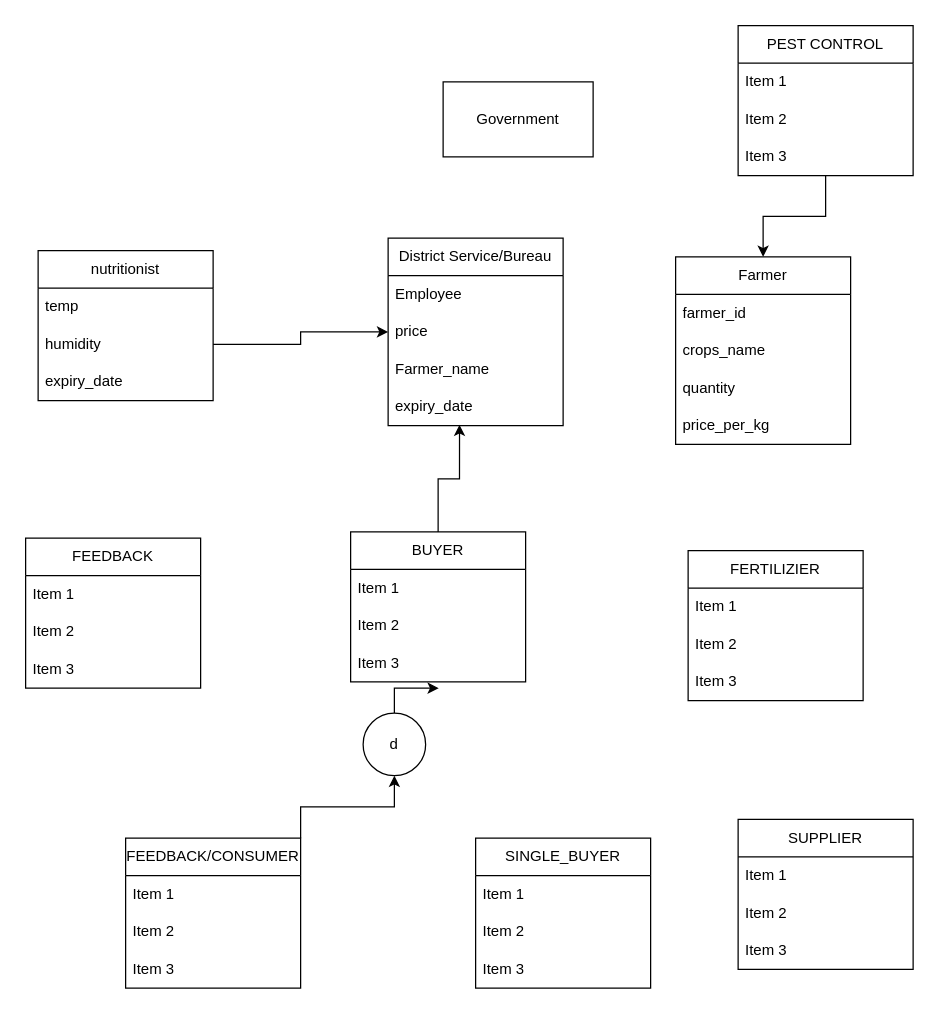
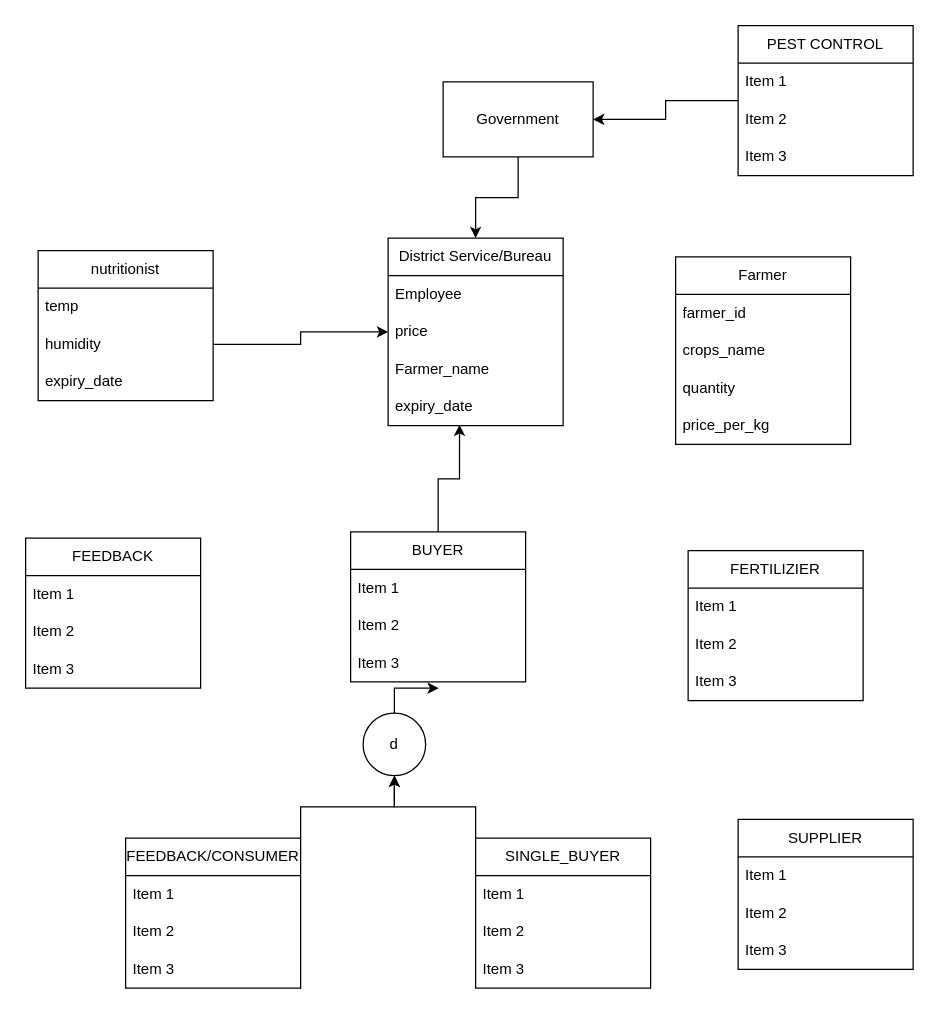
edge "Government" -> "District Service/Bureau": added
edge "PEST CONTROL" -> "Farmer": now "PEST CONTROL" -> "Government"
edge "SINGLE_BUYER" -> "d": added
